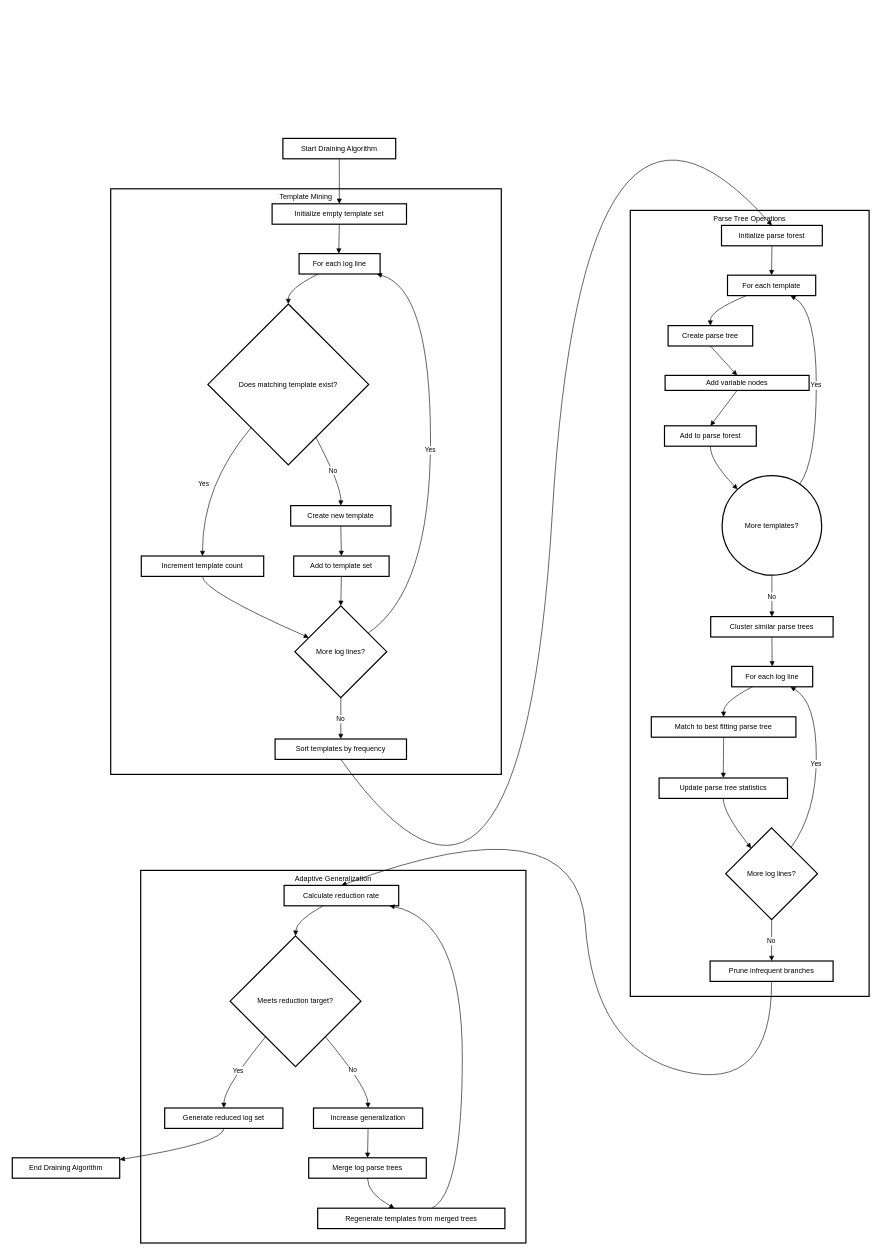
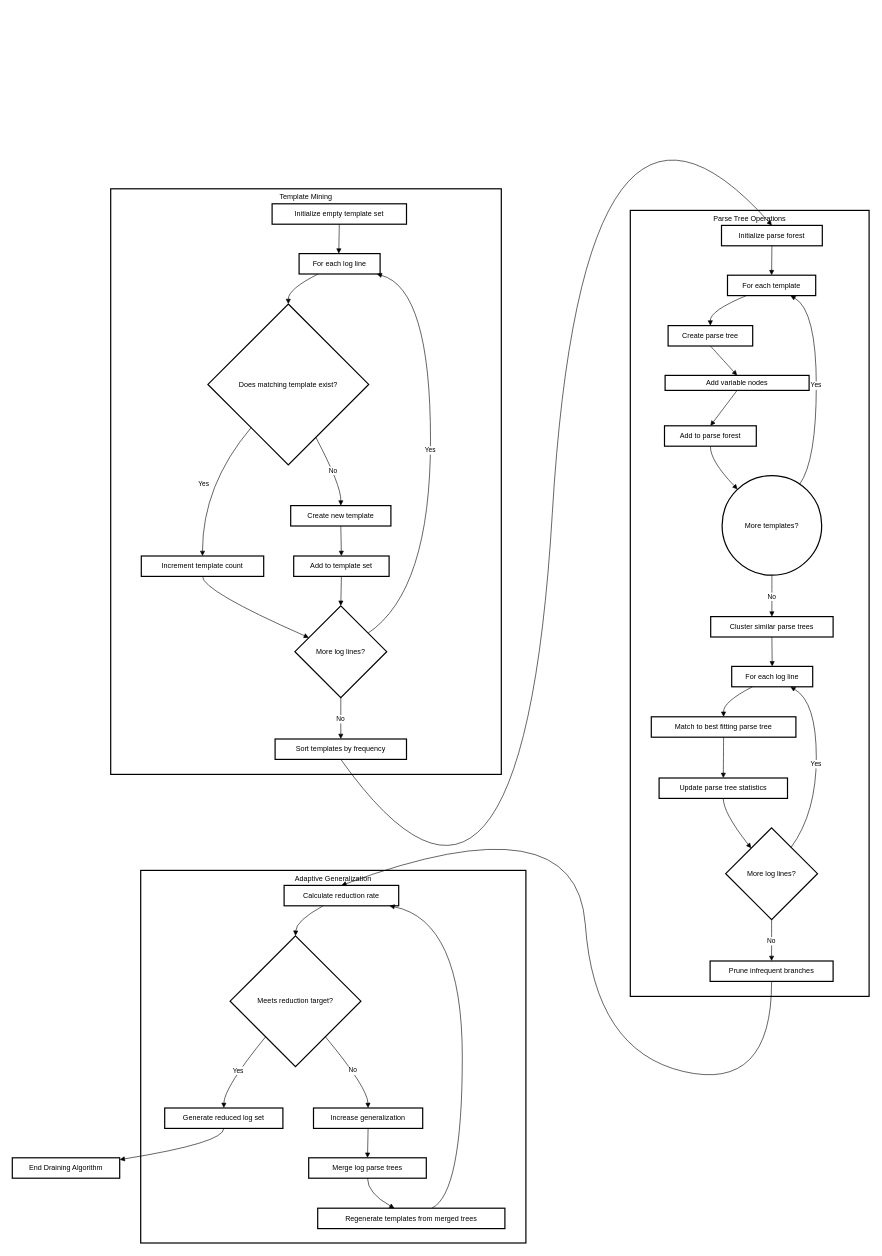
node "Start Draining Algorithm": removed
edge "Start Draining Algorithm" -> "Initialize empty template set": removed
